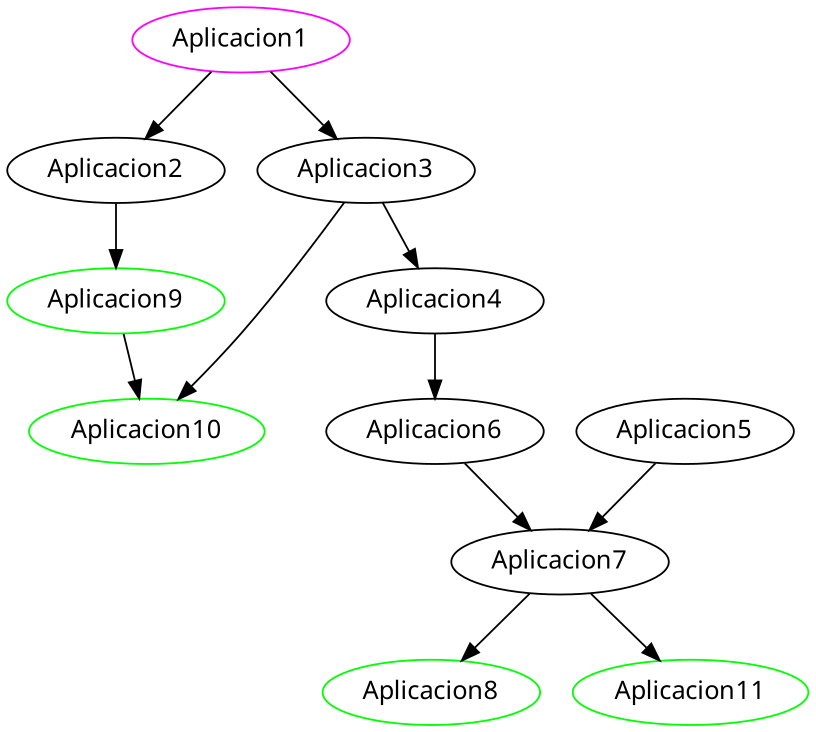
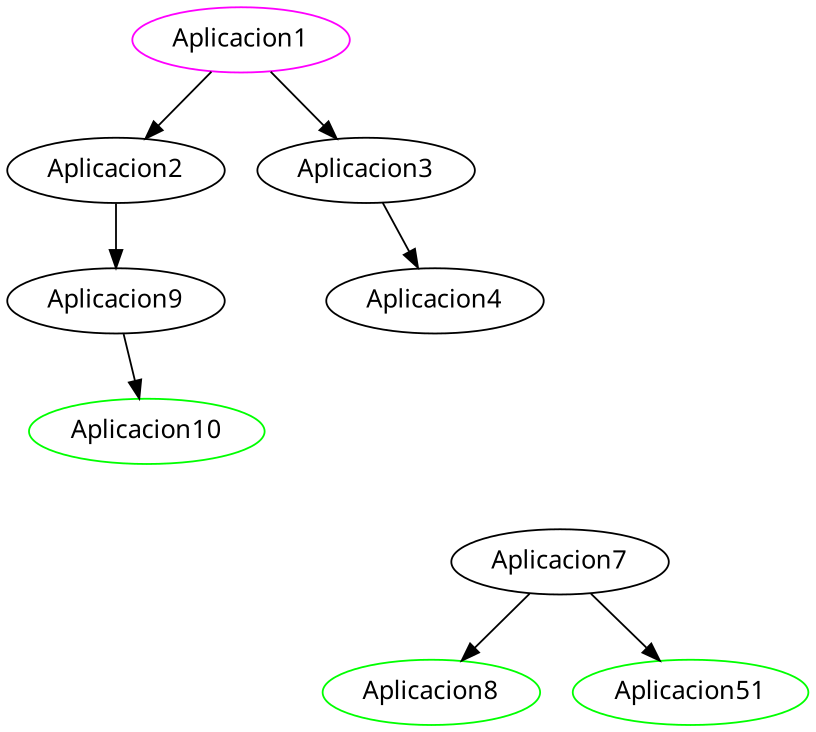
edge "Aplicacion3" -> "Aplicacion10": removed
node "Aplicacion9": color green -> black
node "Aplicacion6": removed
node "Aplicacion5": removed
node "Aplicacion11": label "Aplicacion11" -> "Aplicacion51"
